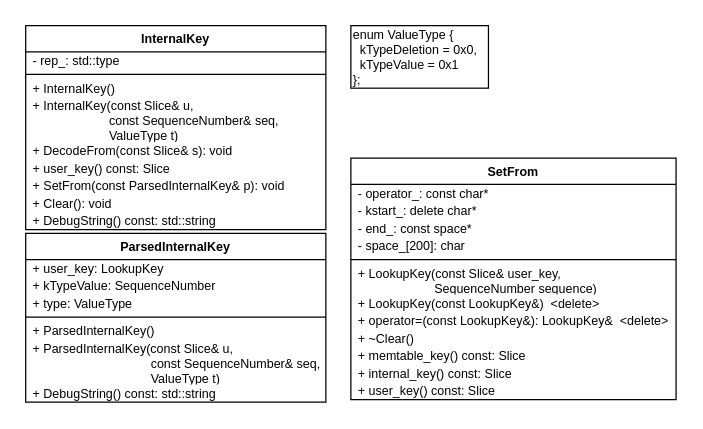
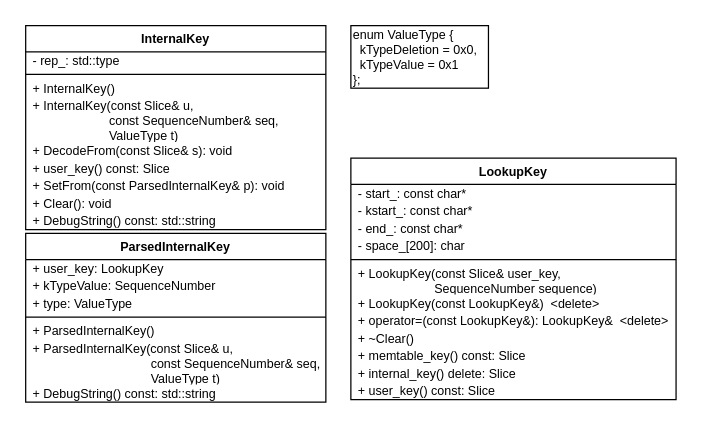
node "SetFrom": label "SetFrom" -> "LookupKey"
node "- operator_: const char*": label "- operator_: const char*" -> "- start_: const char*"
node "- kstart_: delete char*": label "- kstart_: delete char*" -> "- kstart_: const char*"
node "- end_: const space*": label "- end_: const space*" -> "- end_: const char*"
node "+ internal_key() const: Slice": label "+ internal_key() const: Slice" -> "+ internal_key() delete: Slice"
